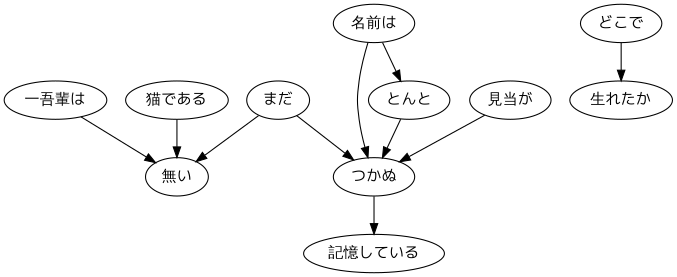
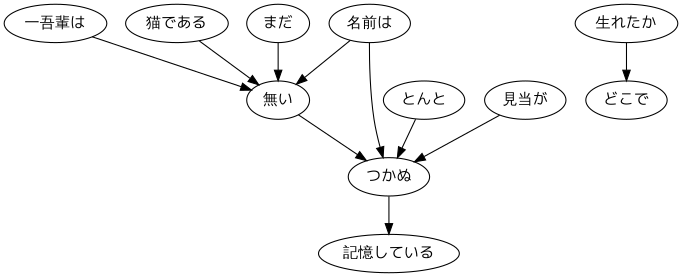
edge "名前は" -> "とんと": now "名前は" -> "無い"
edge "どこで" -> "生れたか": reversed
edge "まだ" -> "つかぬ": now "無い" -> "つかぬ"
